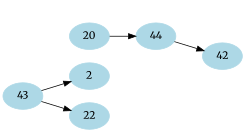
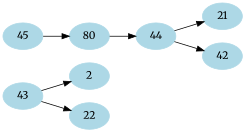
node "21": added
node "45": added
node "20": label "20" -> "80"
